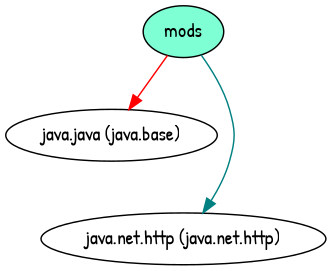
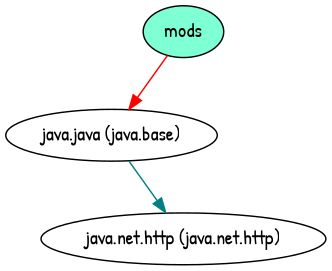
edge "mods" -> "java.net.http (java.net.http)": now "java.java (java.base)" -> "java.net.http (java.net.http)"
